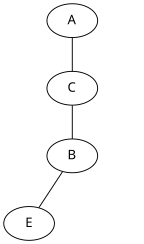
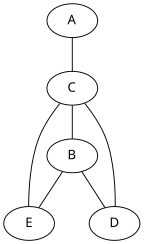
edge "C" -- "E": added
node "D": added
